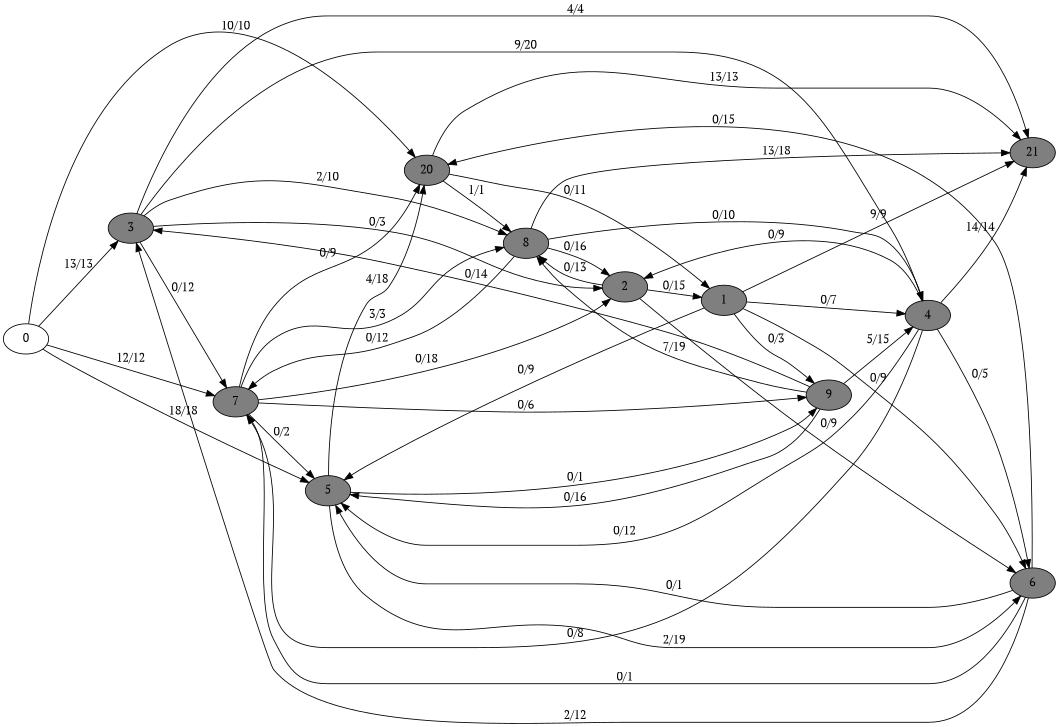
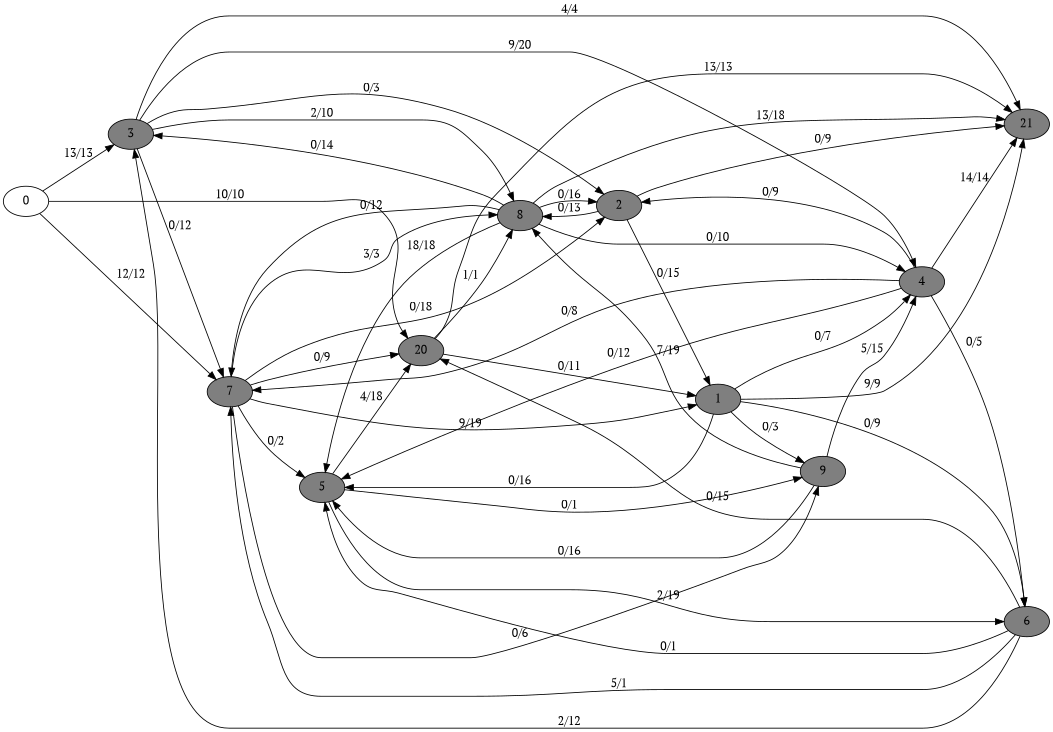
edge "9" -> "3": now "8" -> "3"
edge "1" -> "5": label "0/9" -> "0/16"
edge "0" -> "5": now "8" -> "5"
edge "7" -> "1": added, label "9/19"
edge "2" -> "6": now "2" -> "21"
edge "6" -> "7": label "0/1" -> "5/1"
